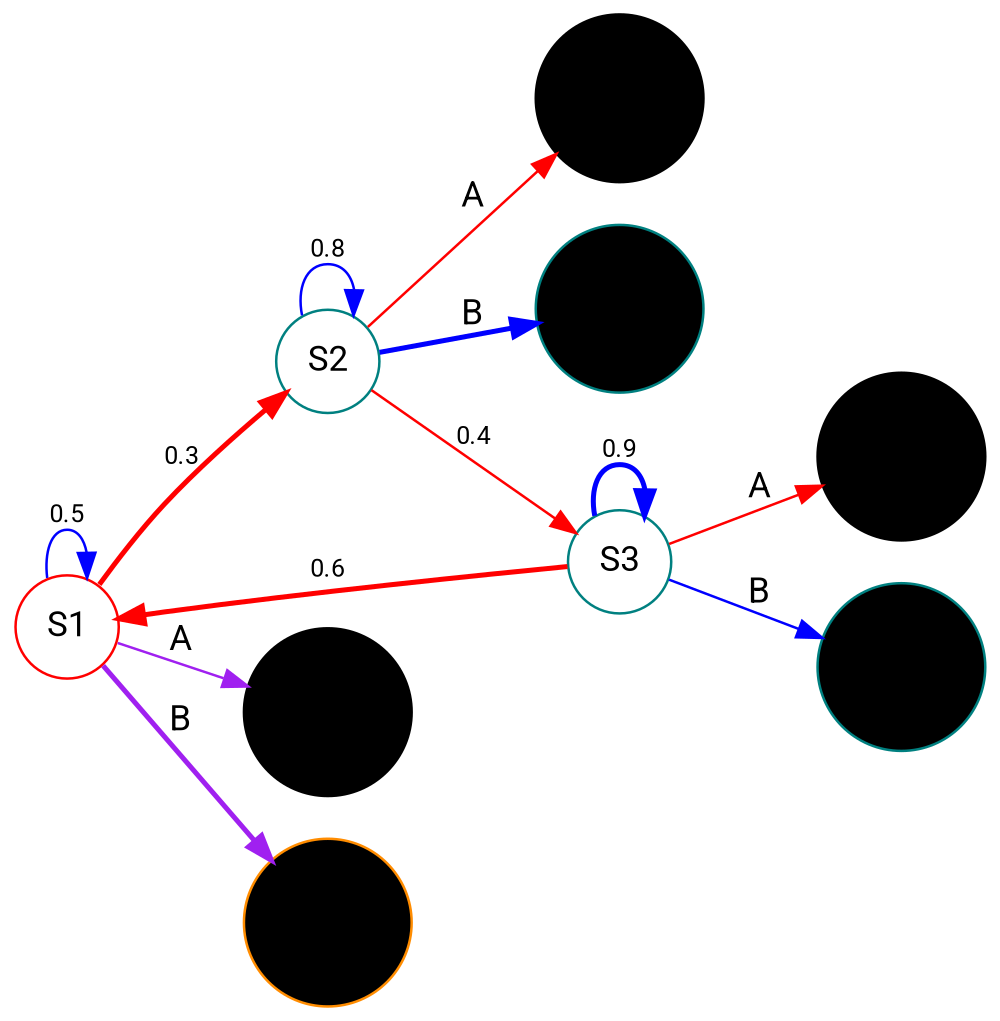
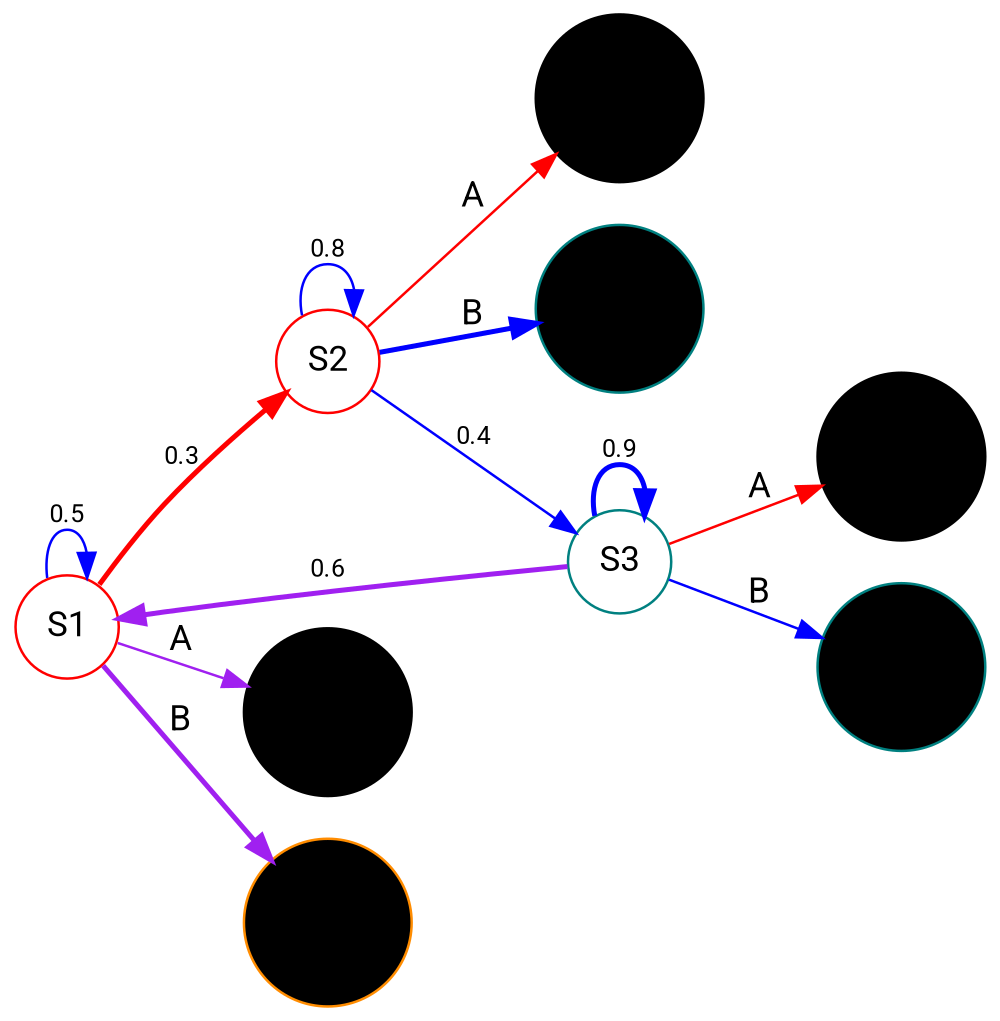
node "S2": color teal -> red
edge "S2" -> "S3": color red -> blue
edge "S3" -> "S1": color red -> purple
